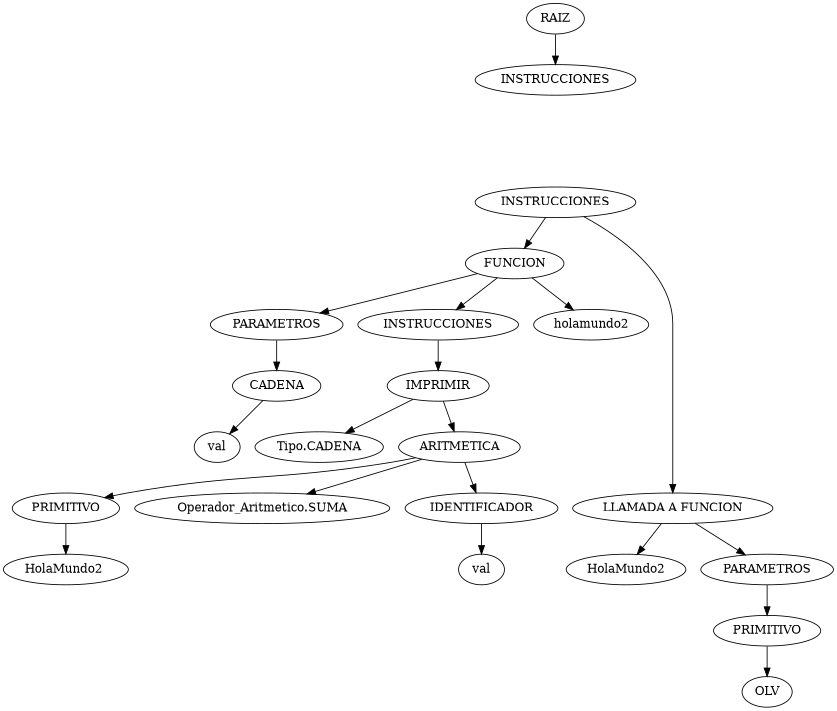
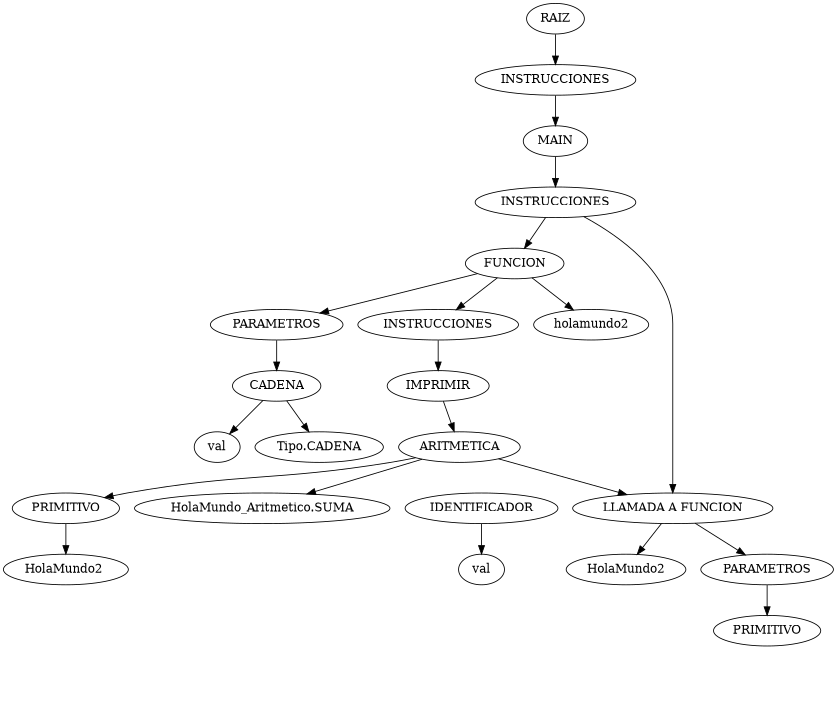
node "MAIN": added
edge "IMPRIMIR" -> "Tipo.CADENA": now "CADENA" -> "Tipo.CADENA"
edge "ARITMETICA" -> "IDENTIFICADOR": now "ARITMETICA" -> "LLAMADA A FUNCION"
node "Operador_Aritmetico.SUMA": label "Operador_Aritmetico.SUMA" -> "HolaMundo_Aritmetico.SUMA"
node "OLV": removed
